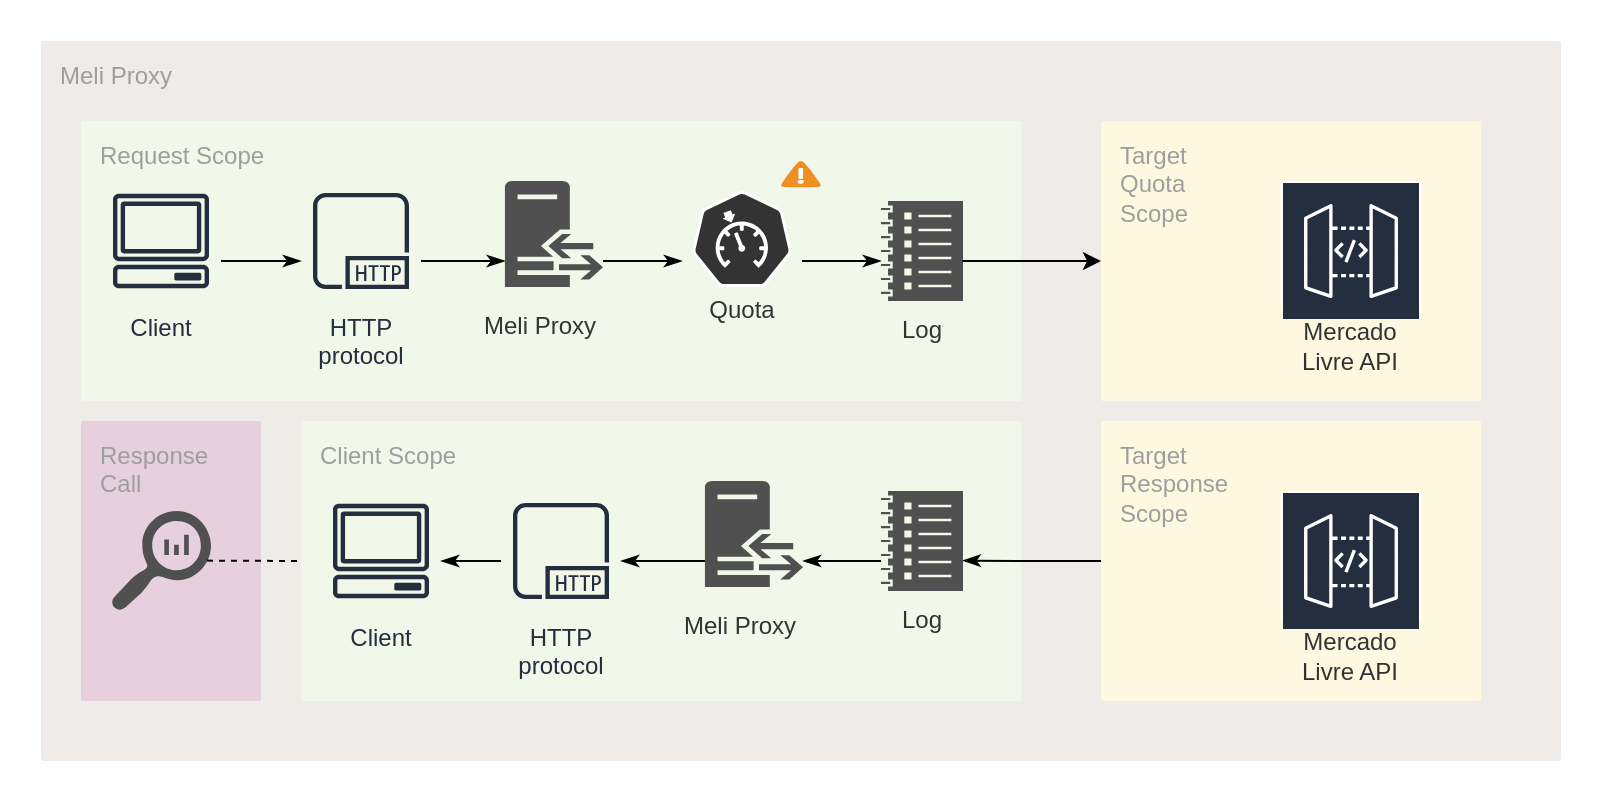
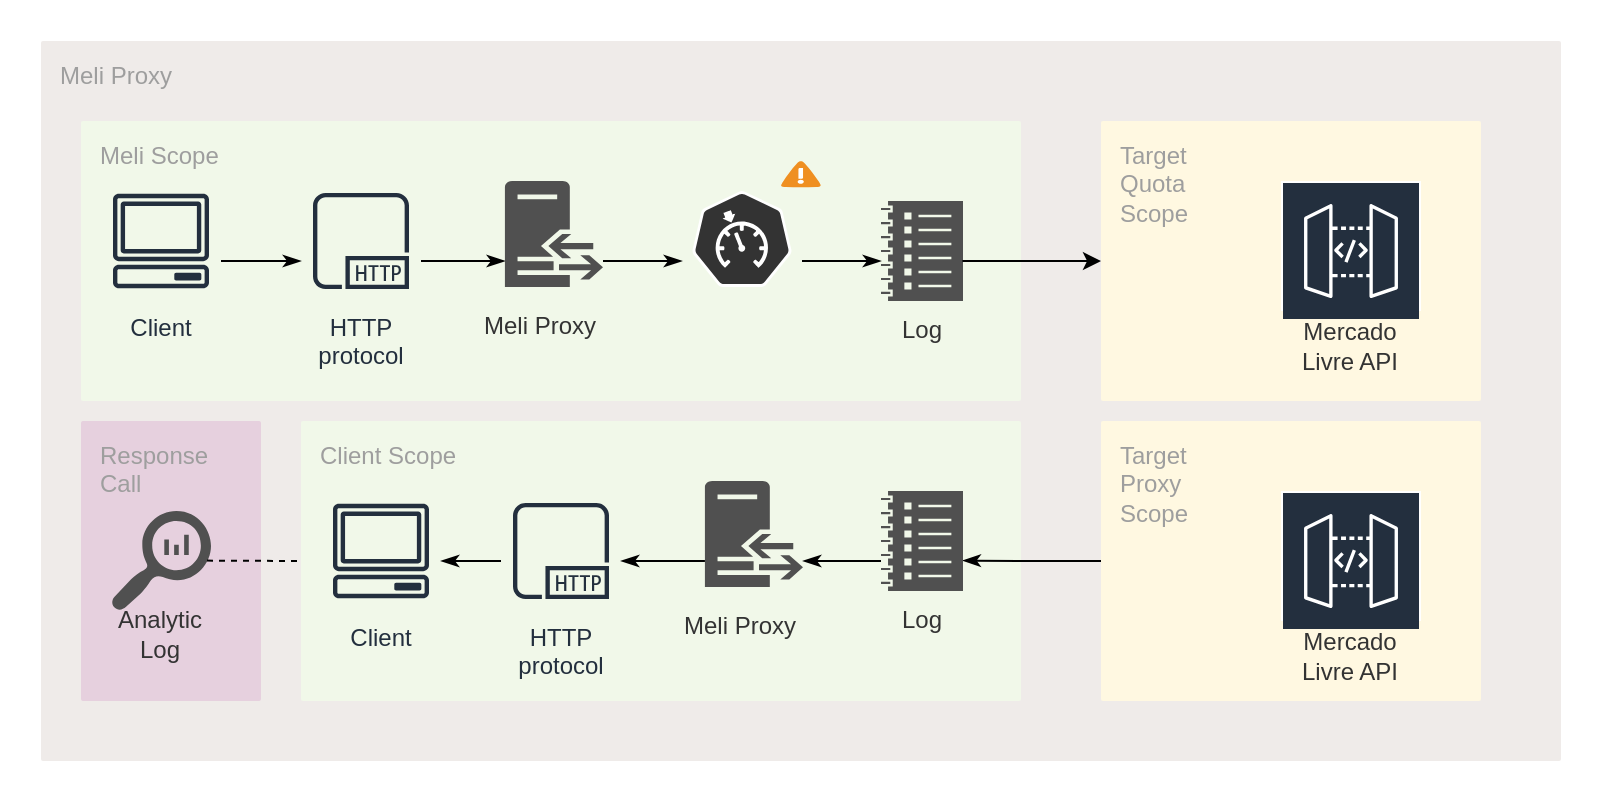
node "Request Scope": label "Request Scope" -> "Meli Scope"
node "Quota": removed
node "Target Response Scope": label "Target Response Scope" -> "Target Proxy Scope"
node "Analytic Log": added
